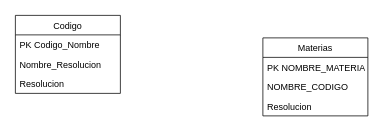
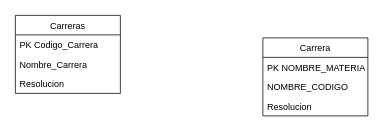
node "Codigo": label "Codigo" -> "Carreras"
node "PK Codigo_Nombre": label "PK Codigo_Nombre" -> "PK Codigo_Carrera"
node "Materias": label "Materias" -> "Carrera"
node "Nombre_Resolucion": label "Nombre_Resolucion" -> "Nombre_Carrera"
